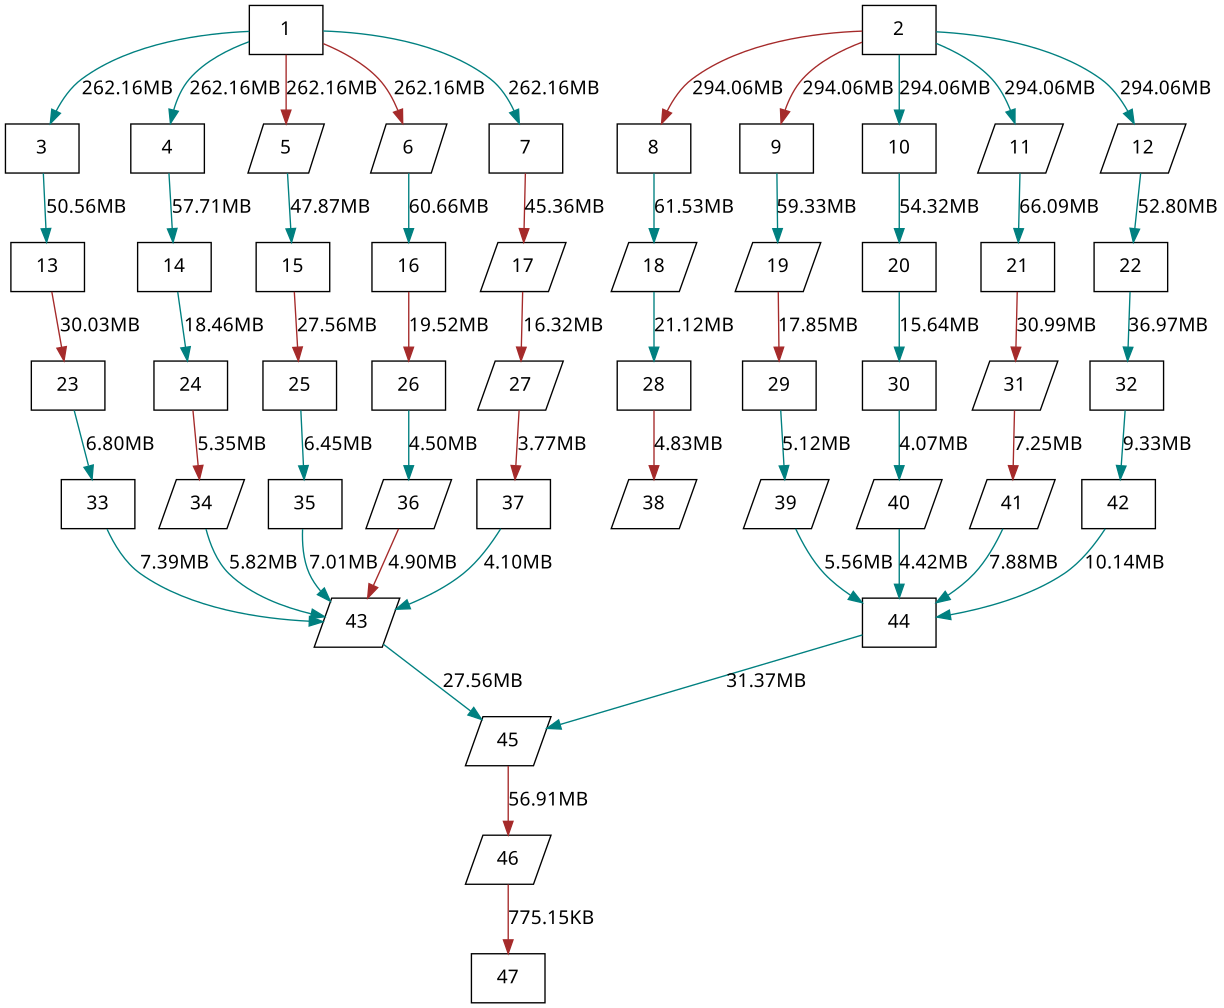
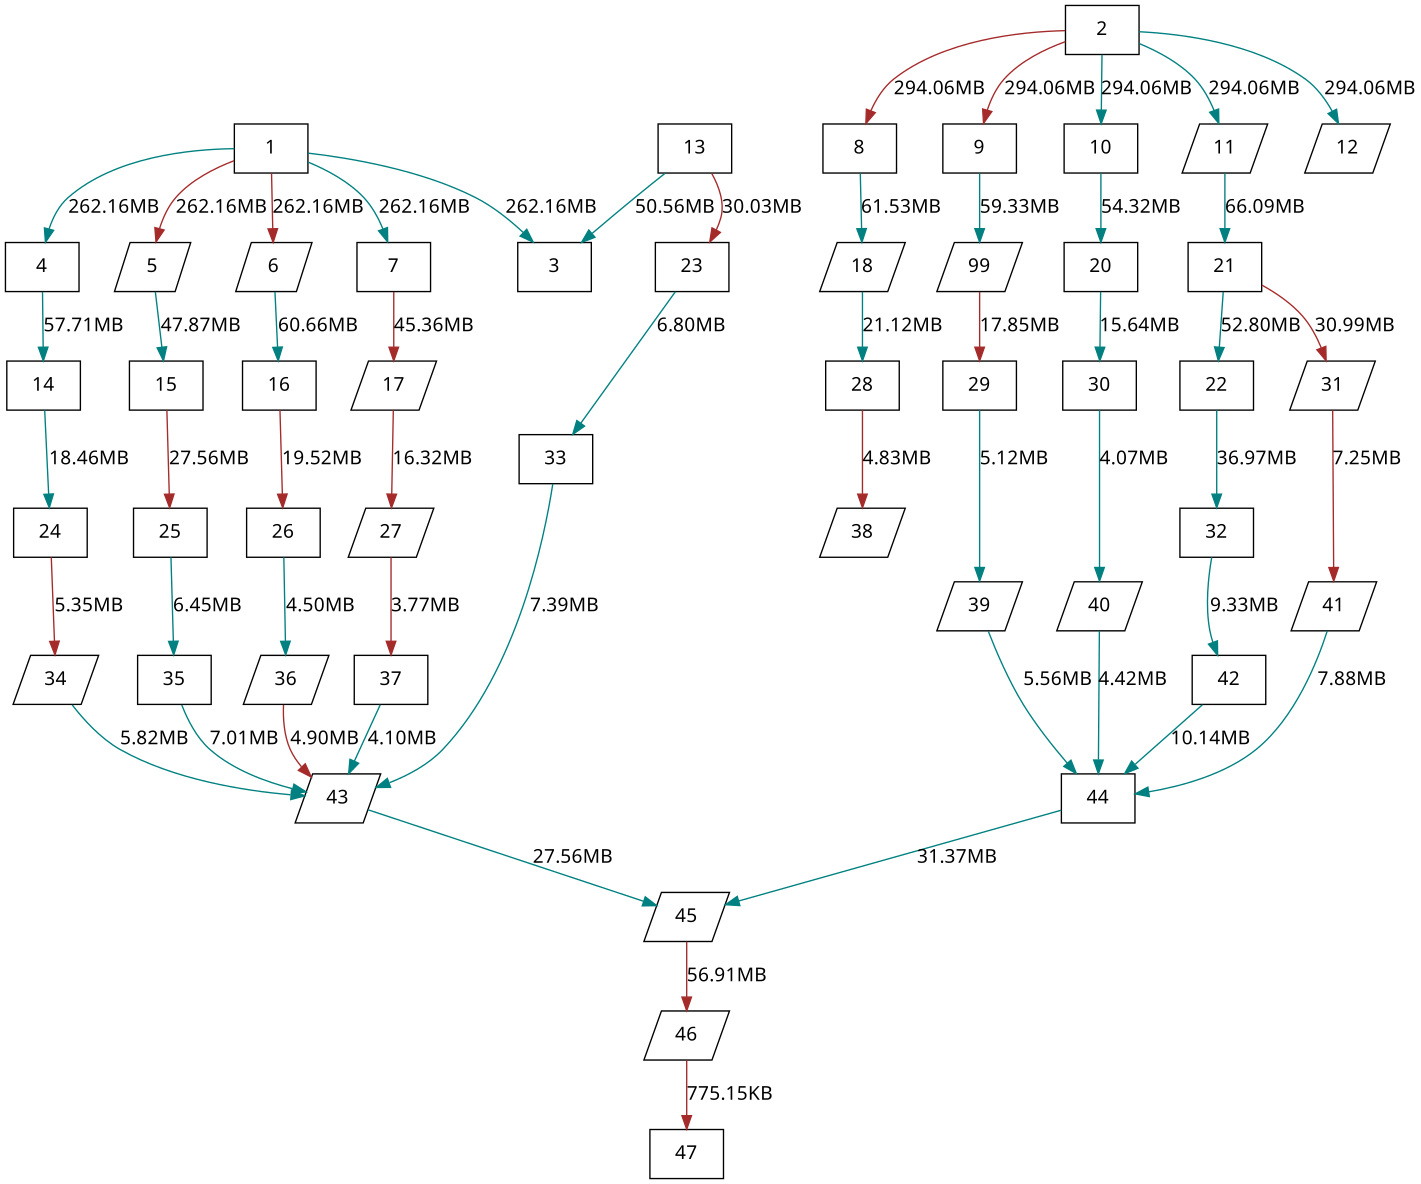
edge "3" -> "13": reversed
edge "12" -> "22": now "21" -> "22"
node "19": label "19" -> "99"
